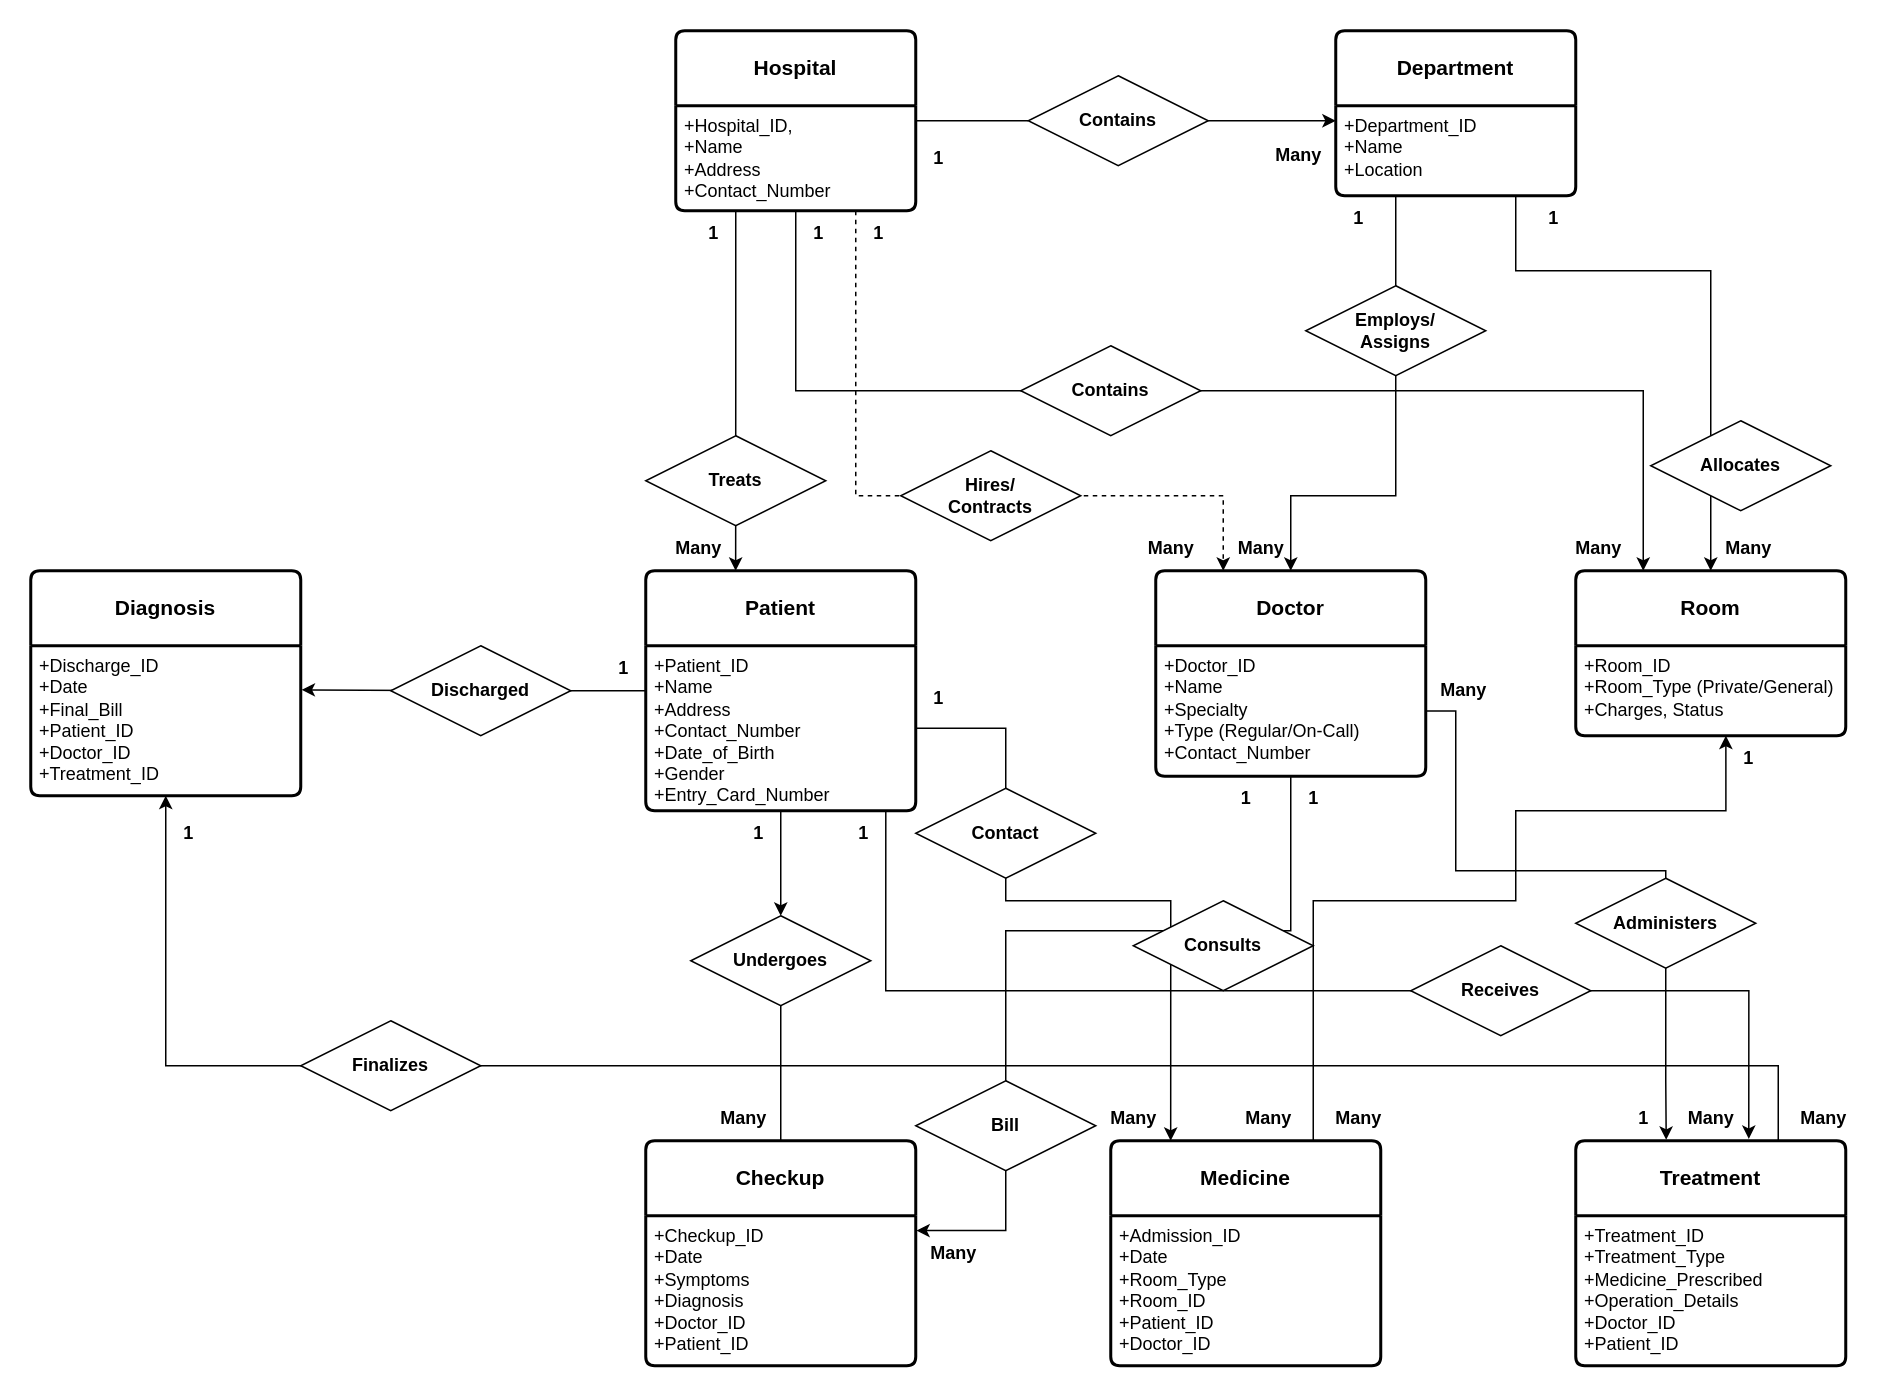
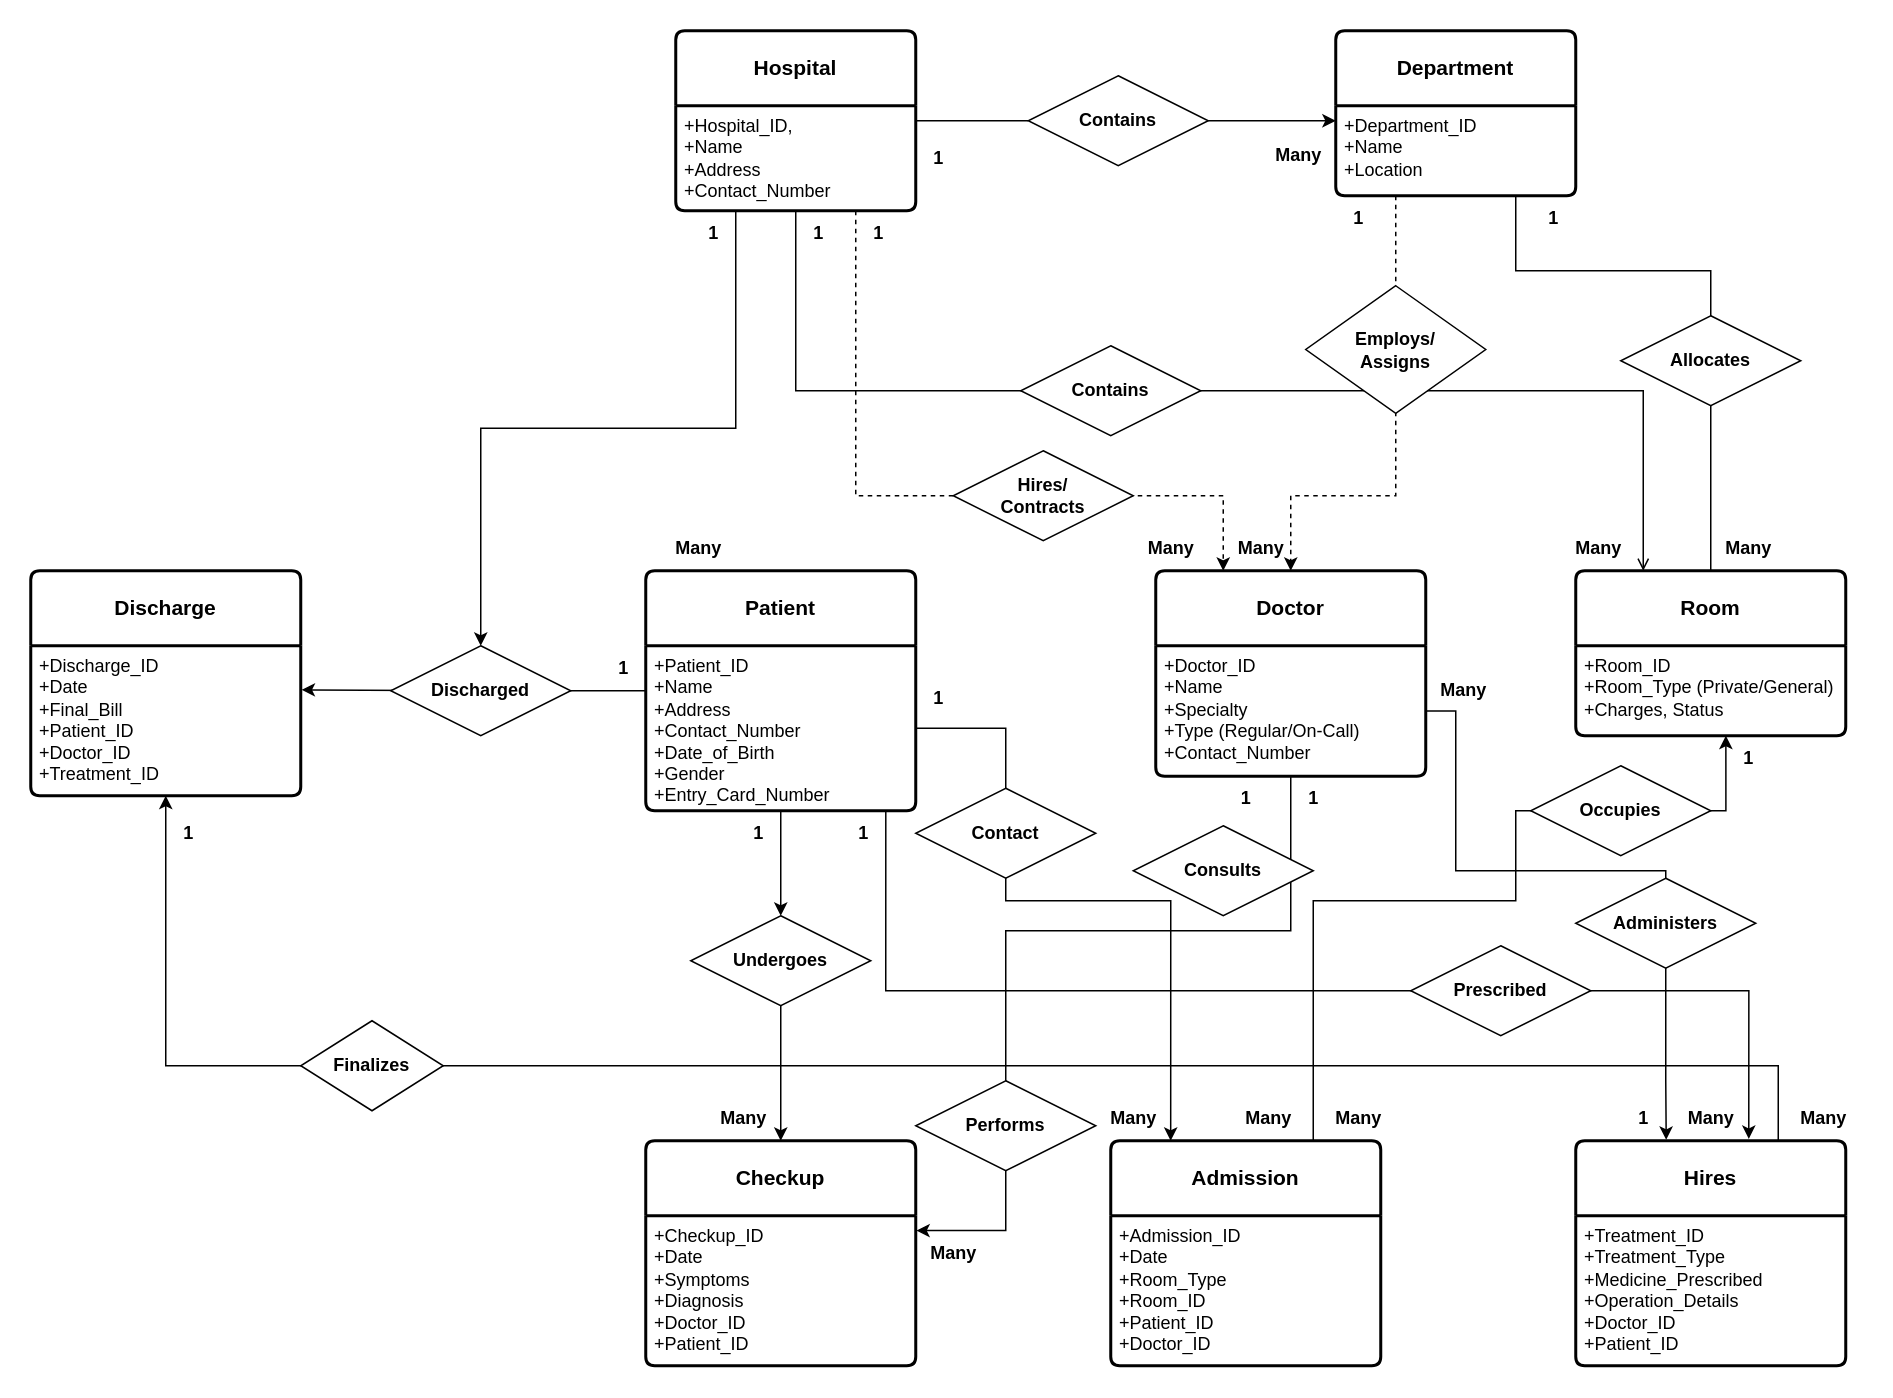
node "Employs/ Assigns": size 180x90 -> 180x128
node "Allocates": moved (1741, 466) -> (1711, 361)
node "Treats": removed
edge "+Department_ID +Name +Location" -> "Doctor": style solid -> dashed
node "Hires/ Contracts": moved (991, 496) -> (1043, 496)
edge "+Hospital_ID, +Name +Address +Contact_Number" -> "Patient": now "+Hospital_ID, +Name +Address +Contact_Number" -> "Discharged"
edge "+Hospital_ID, +Name +Address +Contact_Number" -> "Room": arrowhead classic -> open
edge "+Department_ID +Name +Location" -> "Room": arrowhead classic -> none
node "Diagnosis": label "Diagnosis" -> "Discharge"
node "Occupies": added
node "Consults": moved (1223, 946) -> (1223, 871)
node "Receives": label "Receives" -> "Prescribed"
node "Finalizes": size 180x90 -> 143x90
node "Bill": label "Bill" -> "Performs"
edge "Undergoes" -- "Checkup": arrowhead none -> classic
node "Medicine": label "Medicine" -> "Admission"
node "Treatment": label "Treatment" -> "Hires"
